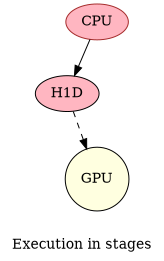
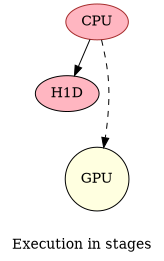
edge "H1D" -> "GPU": now "CPU" -> "GPU"
